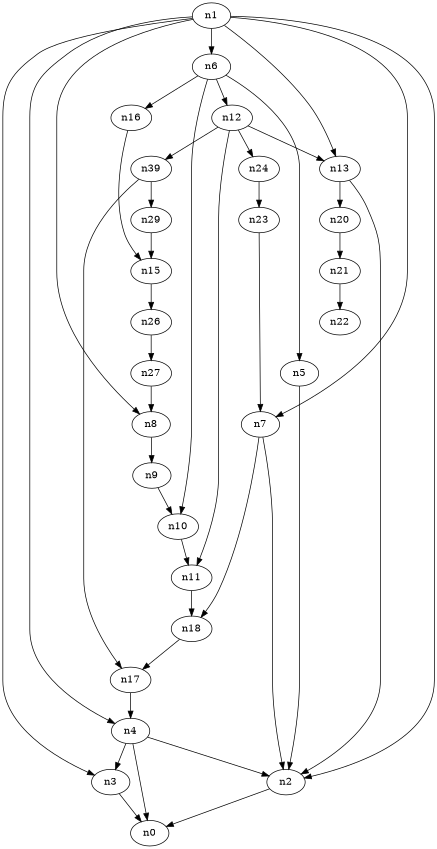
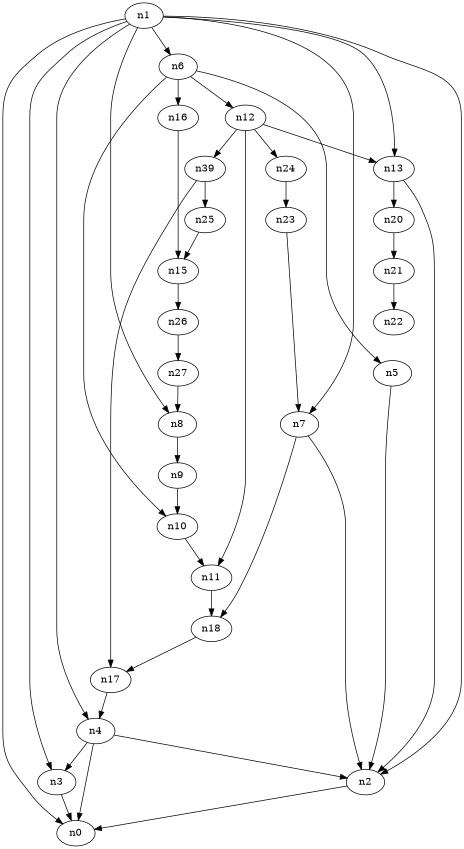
node "n29": label "n29" -> "n25"
edge "n1" -> "n0": added
